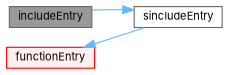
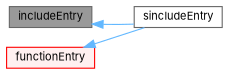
edge "includeEntry" -> "sincludeEntry": reversed
